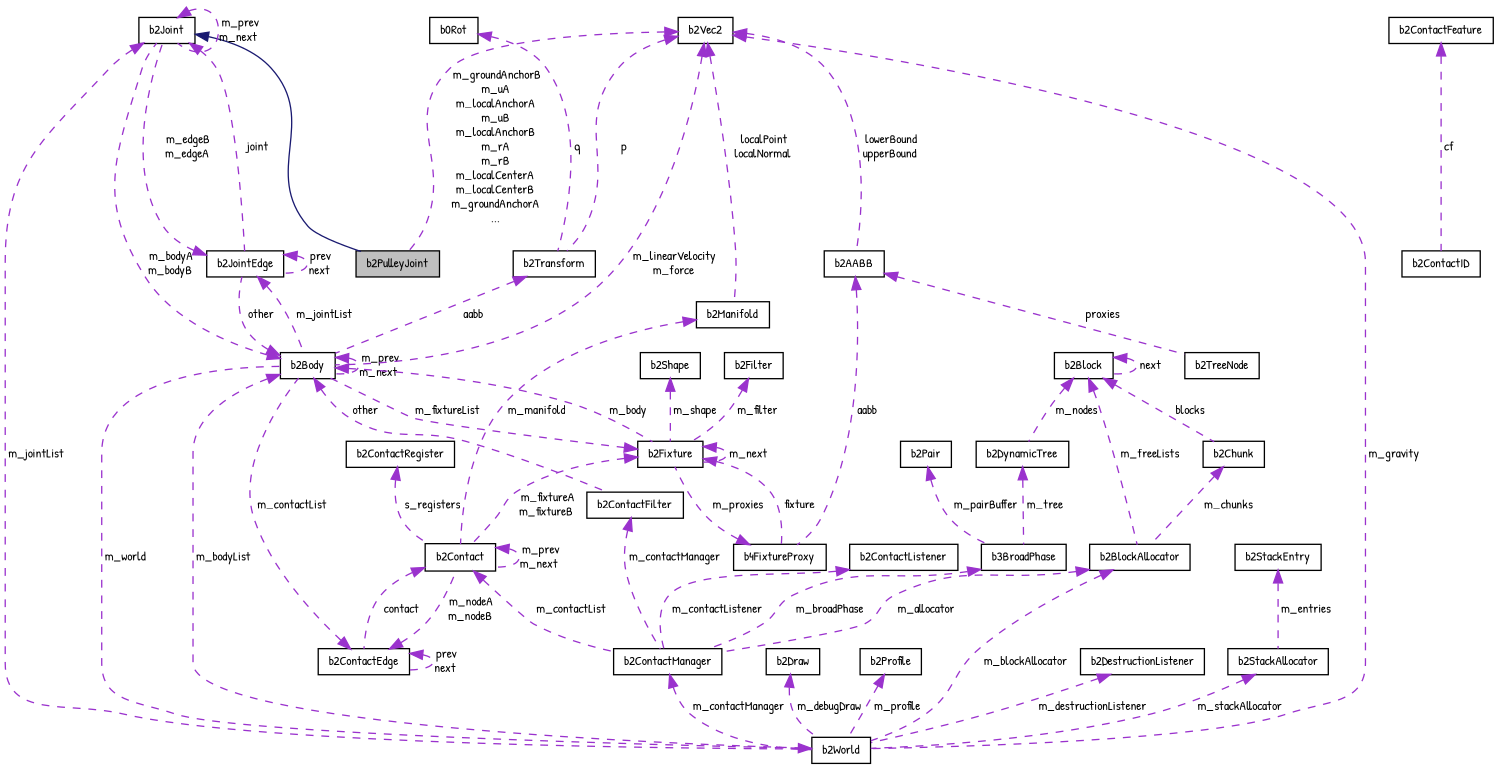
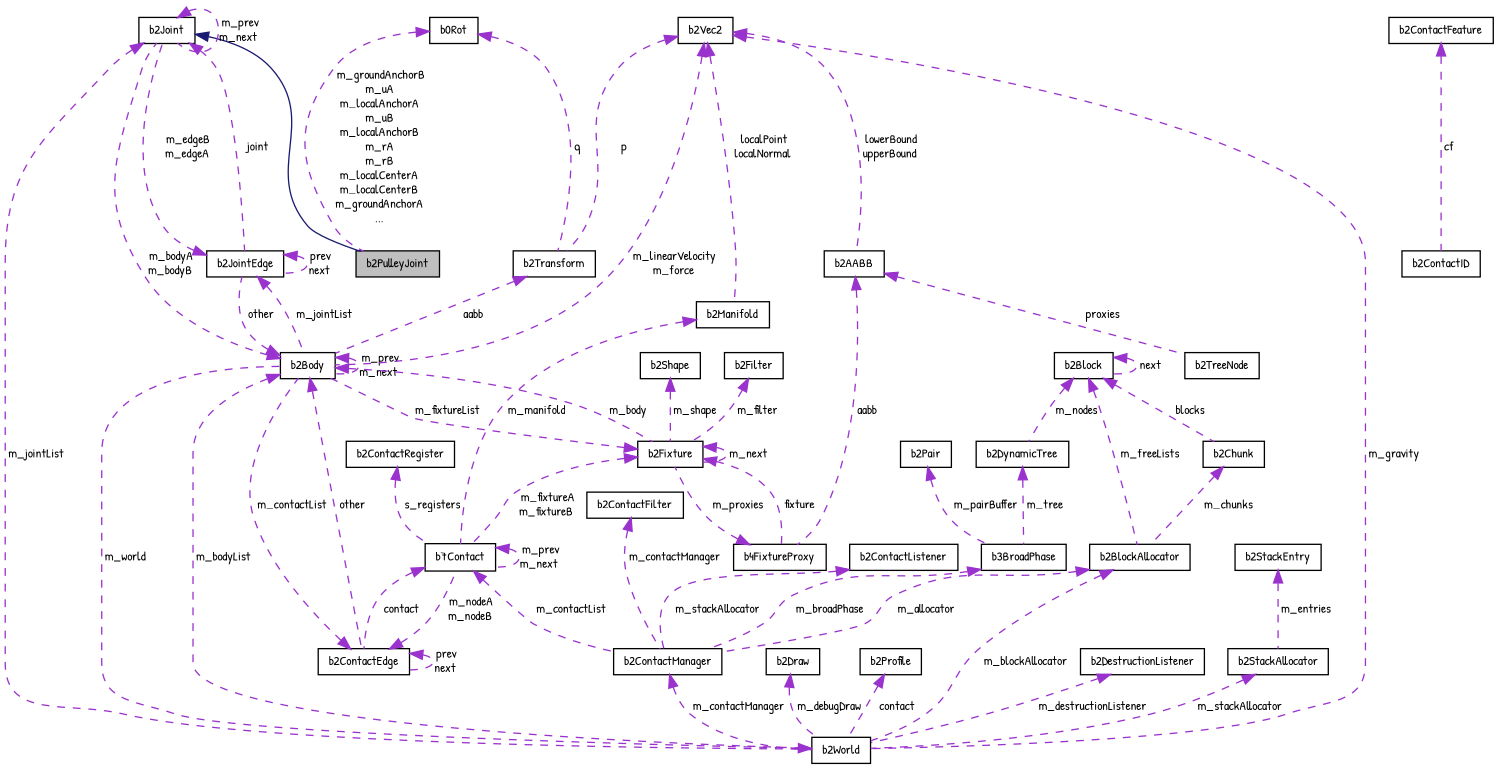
edge "b2PulleyJoint" -> "b2Vec2": now "b2PulleyJoint" -> "b0Rot"
edge "b2ContactFilter" -> "b2Body": now "b2ContactEdge" -> "b2Body"
node "b2Contact": label "b2Contact" -> "b7Contact"
edge "b2ContactManager" -> "b2ContactListener": label " m_contactListener" -> " m_stackAllocator"
edge "b2World" -> "b2Profile": label " m_profile" -> " contact"
